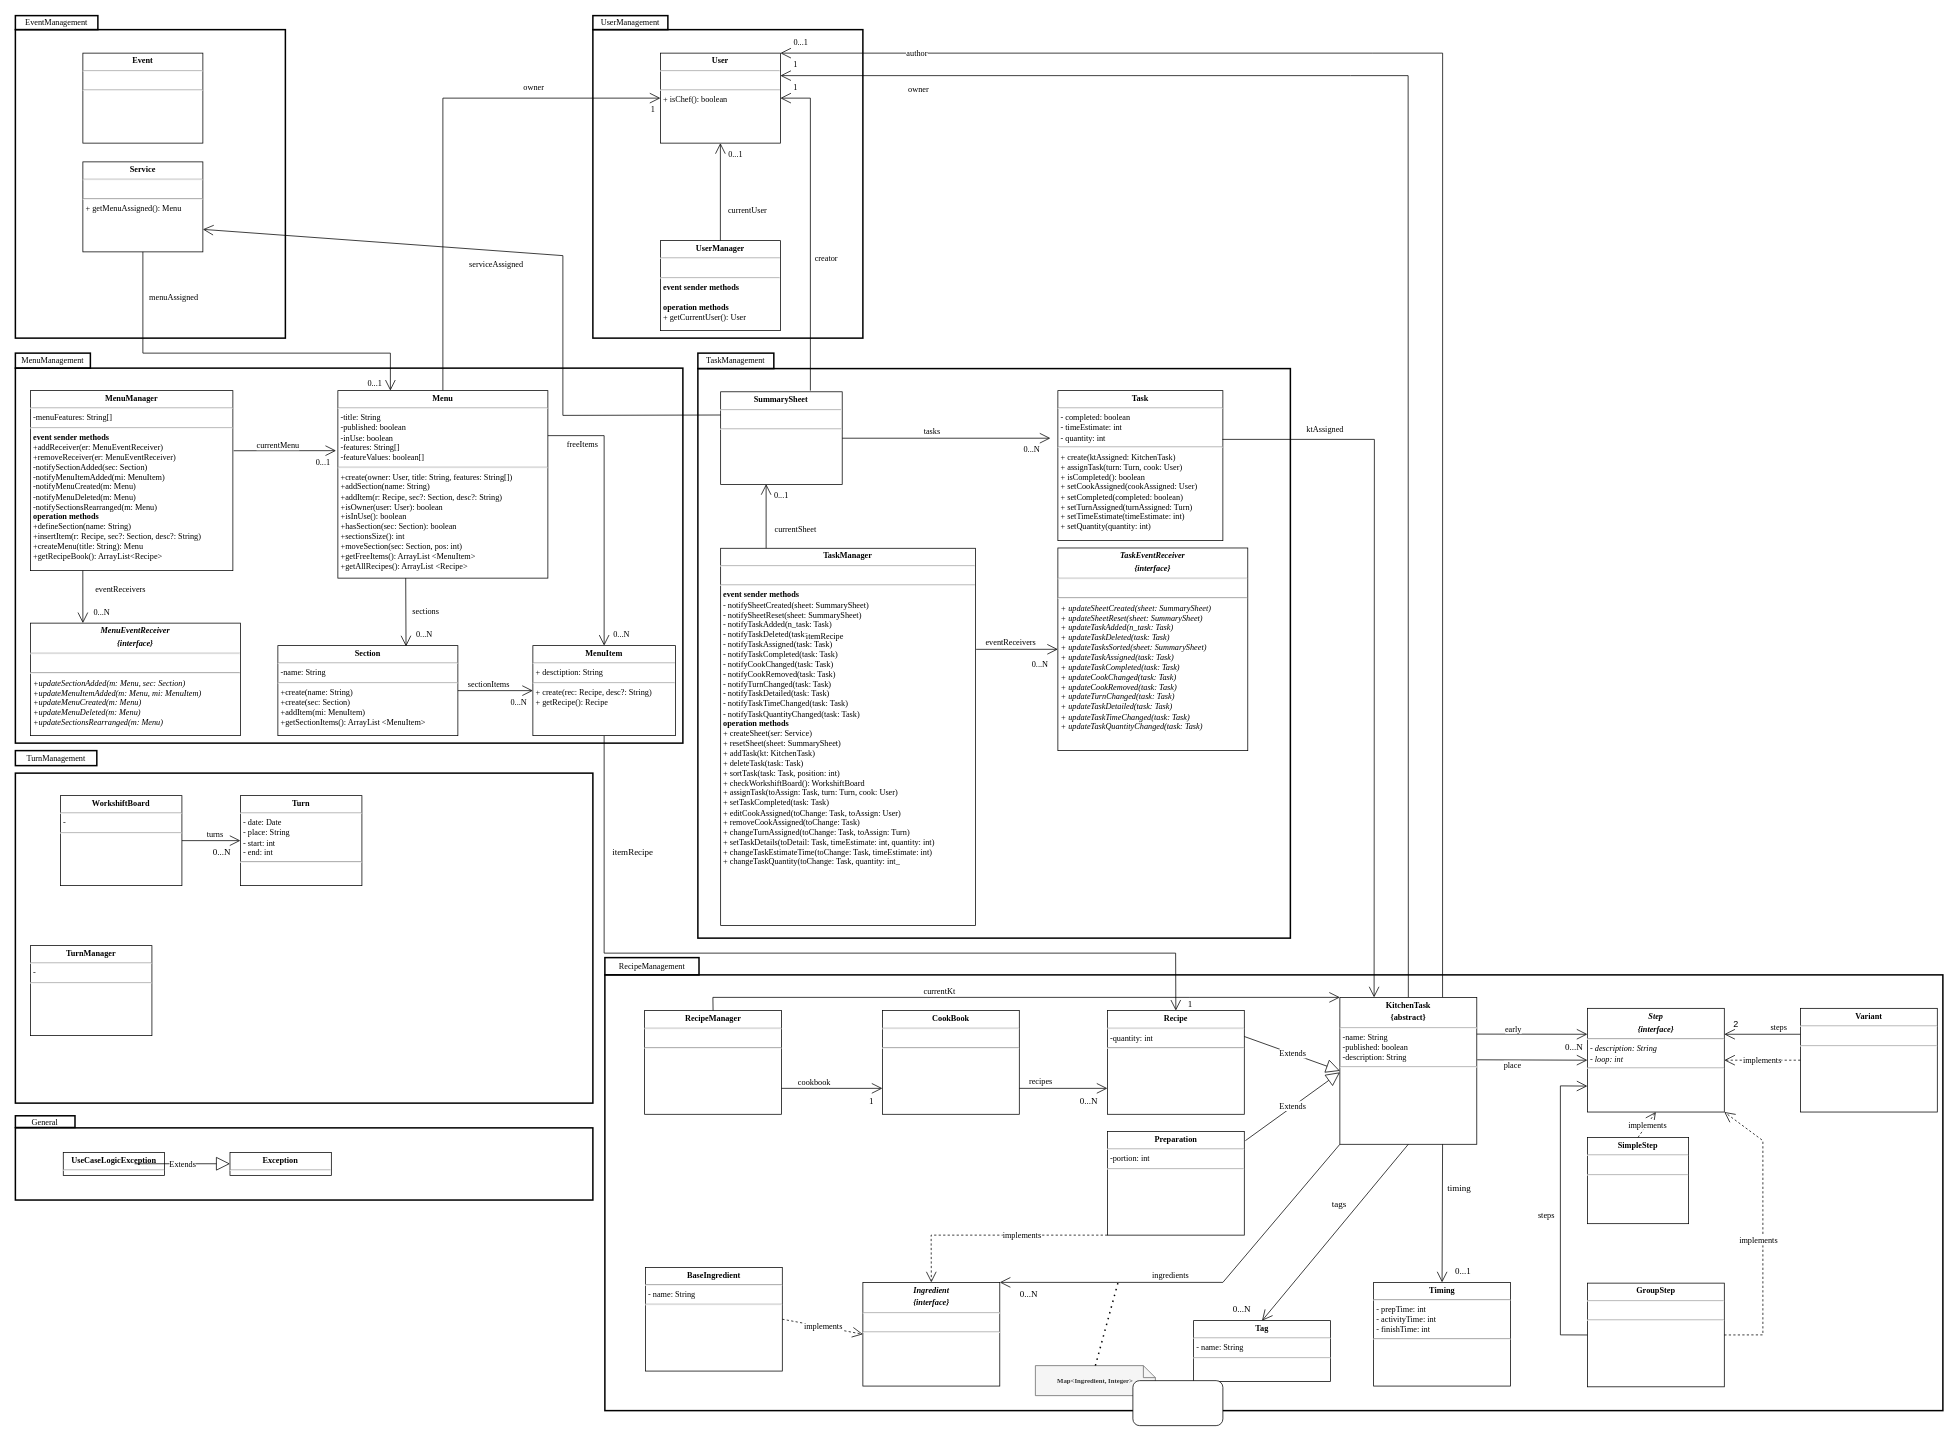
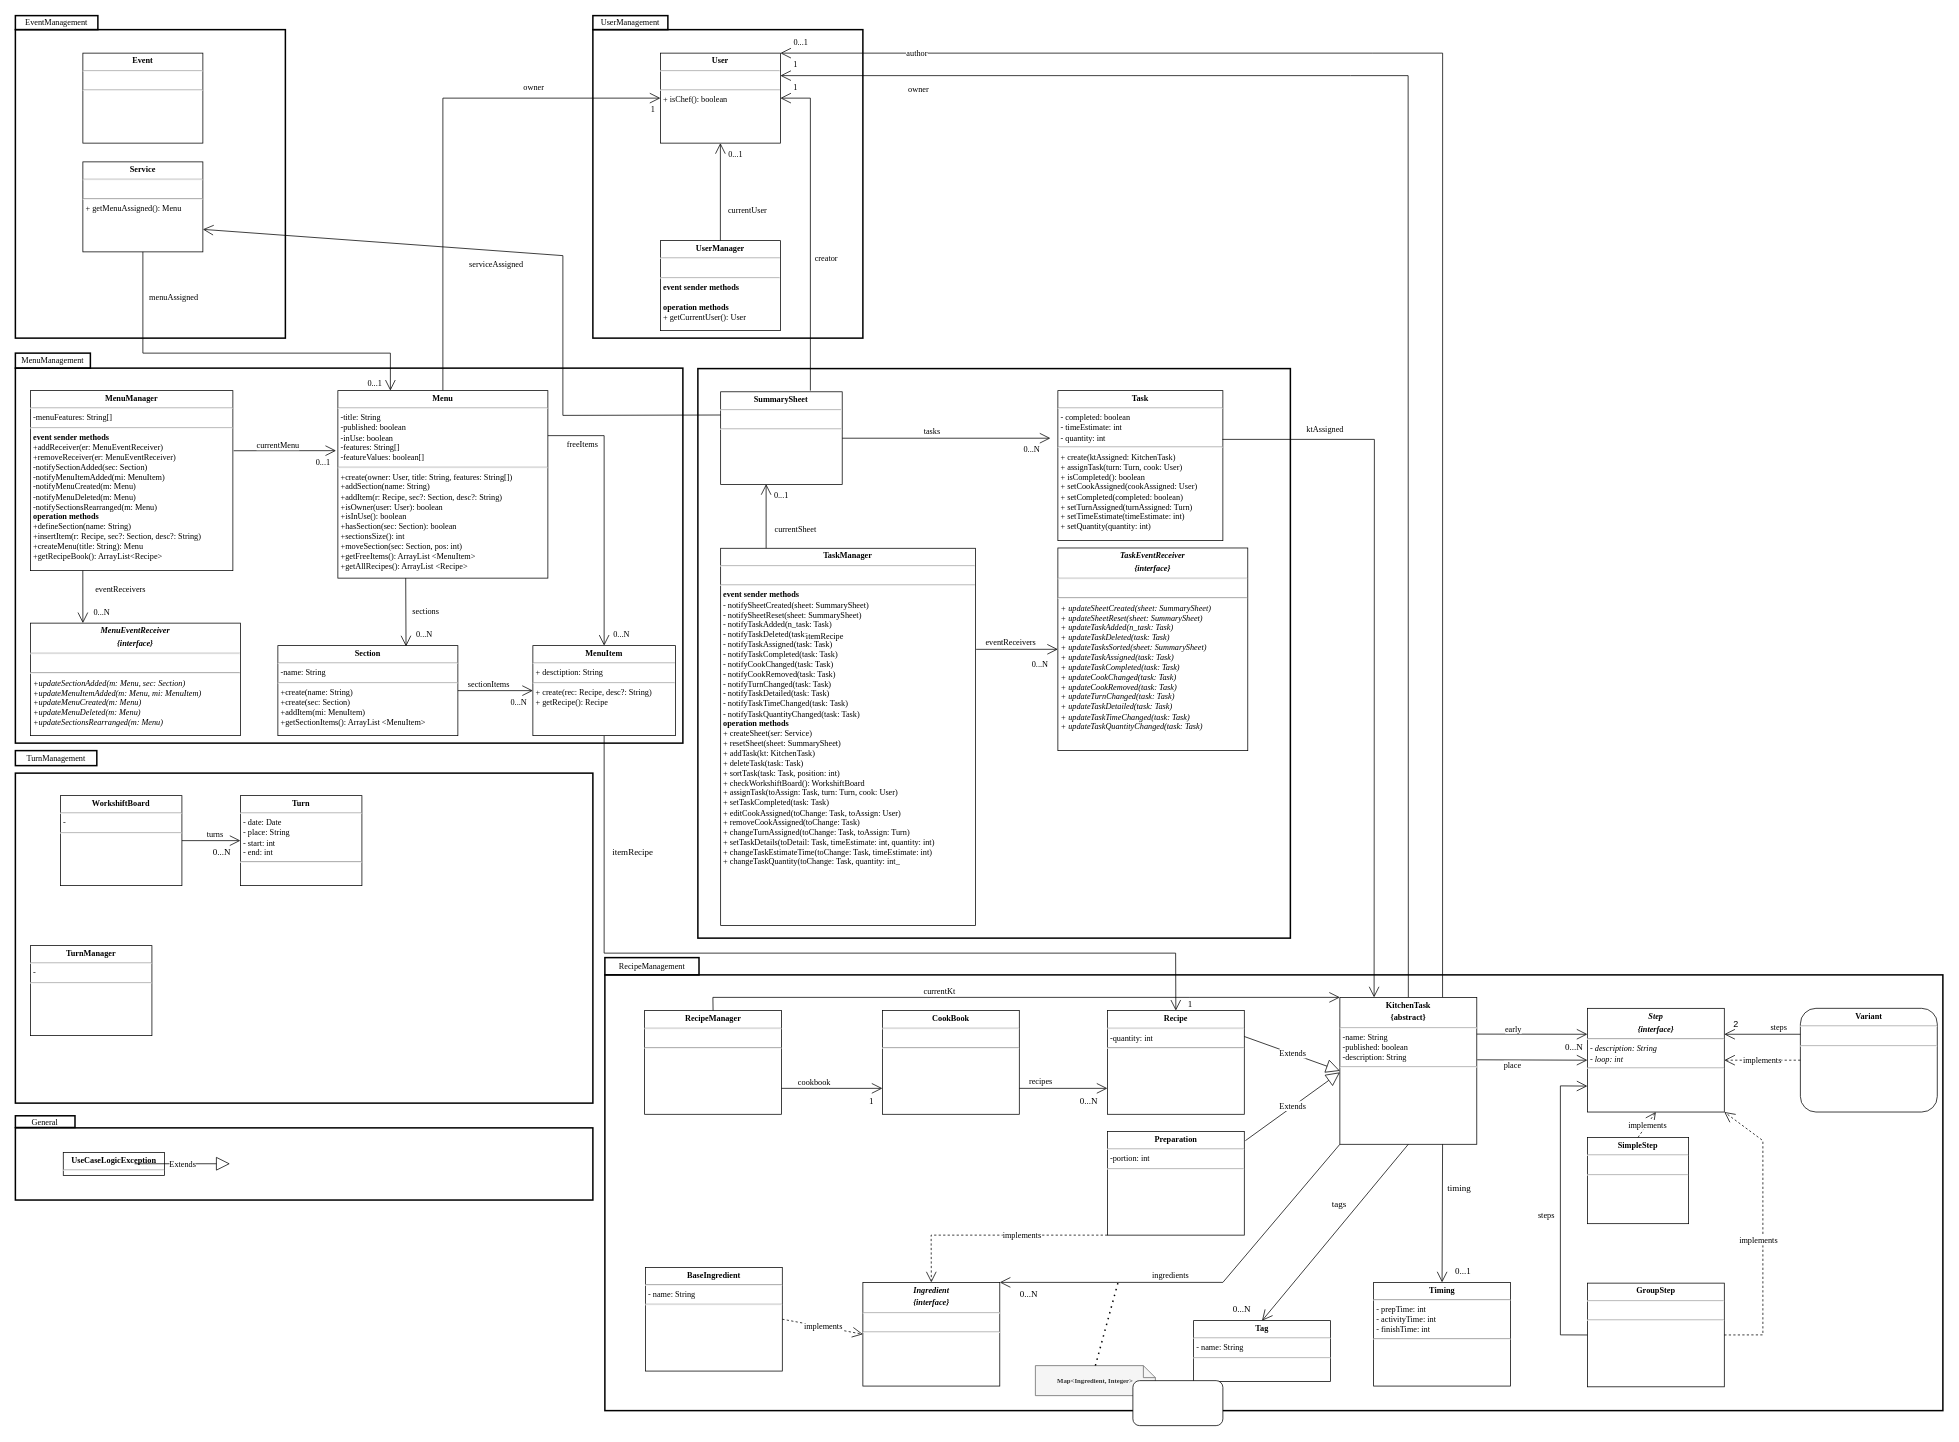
node "TaskManagement": removed
node "Variant": shape rectangle -> rounded rectangle
node "Exception": removed
